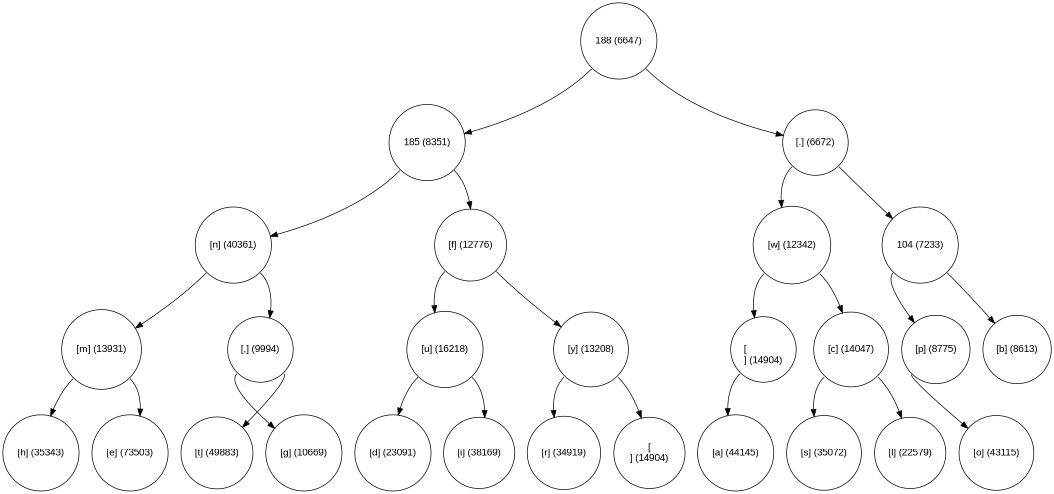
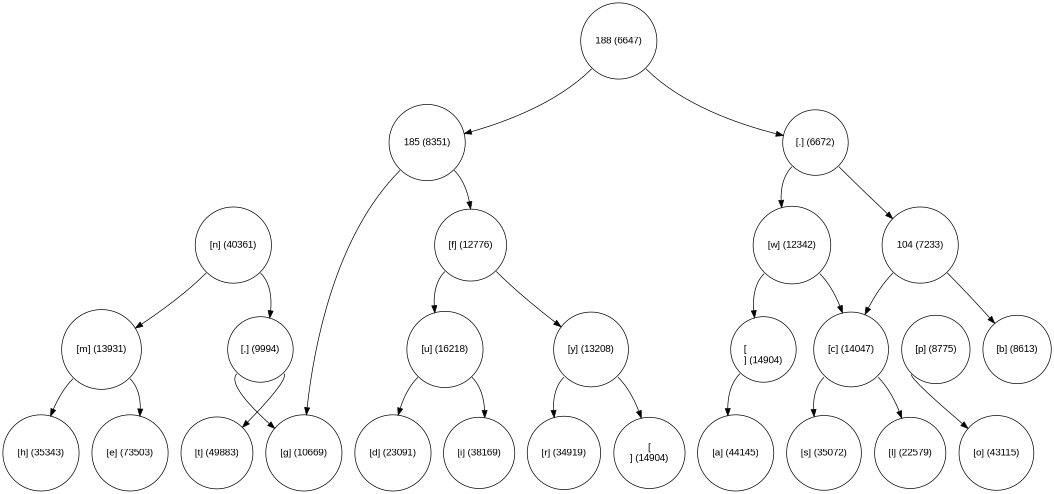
edge "185 (8351)" -> "[n] (40361)": now "185 (8351)" -> "[g] (10669)"
edge "104 (7233)" -> "[p] (8775)": now "104 (7233)" -> "[c] (14047)"
